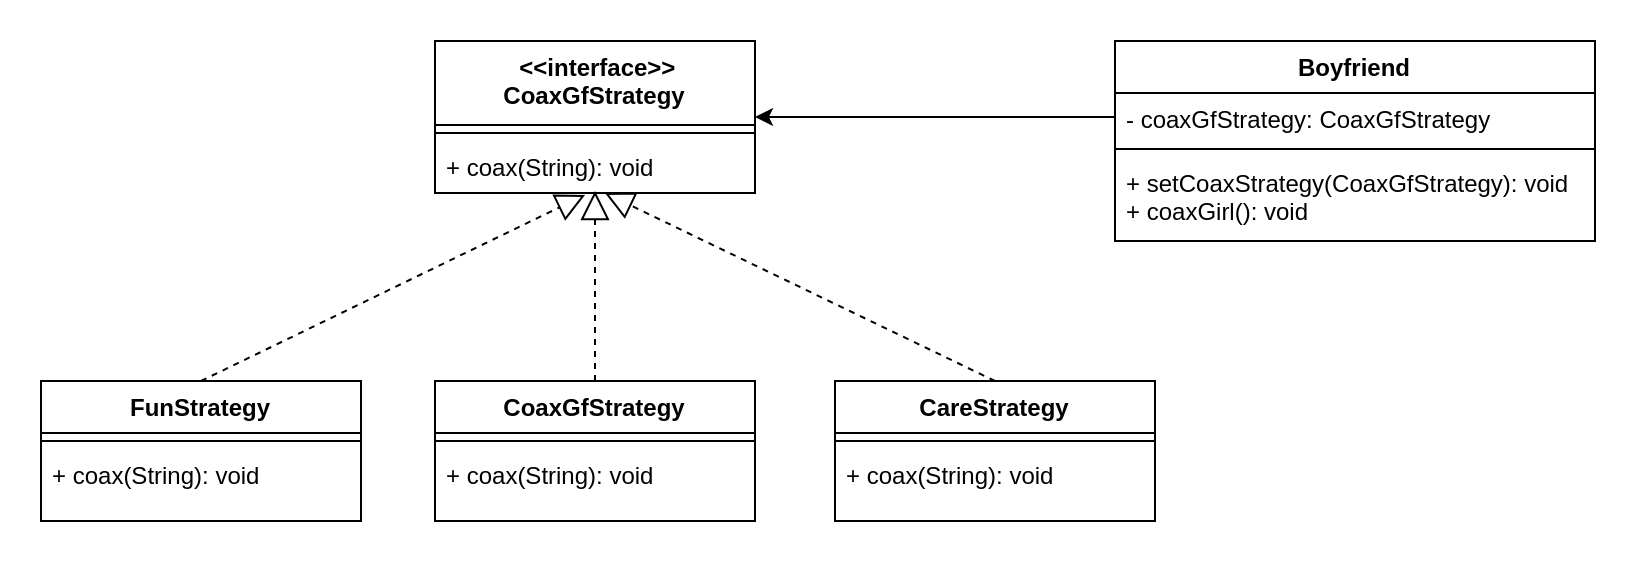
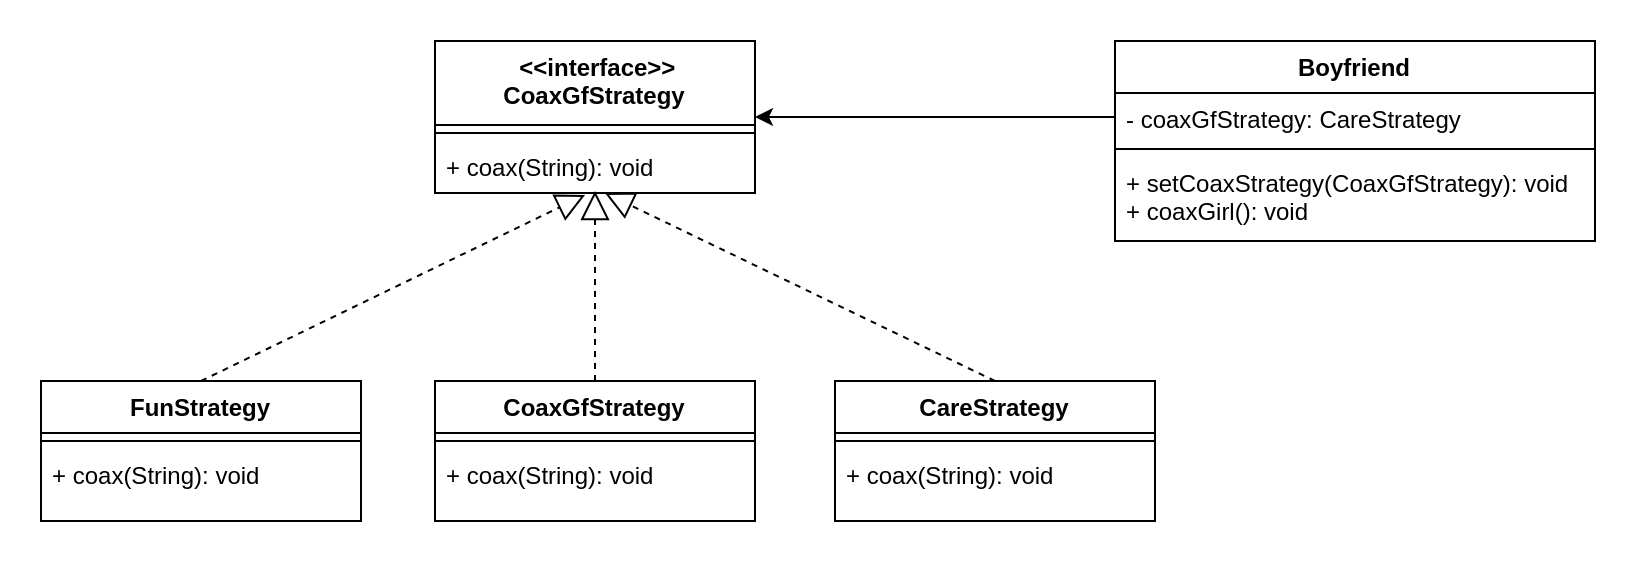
node "- coaxGfStrategy: CoaxGfStrategy": label "- coaxGfStrategy: CoaxGfStrategy" -> "- coaxGfStrategy: CareStrategy"
